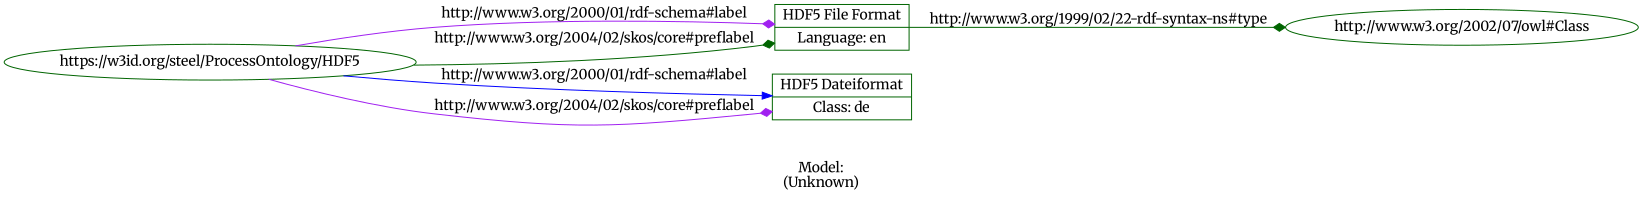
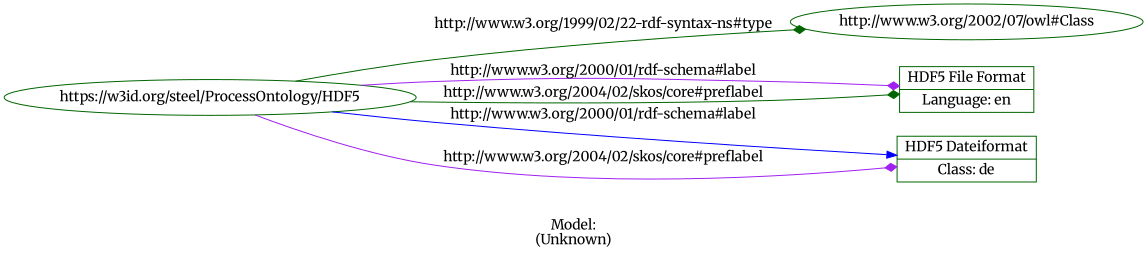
edge "HDF5 File Format" -> "http://www.w3.org/2002/07/owl#Class": now "https://w3id.org/steel/ProcessOntology/HDF5" -> "http://www.w3.org/2002/07/owl#Class"
